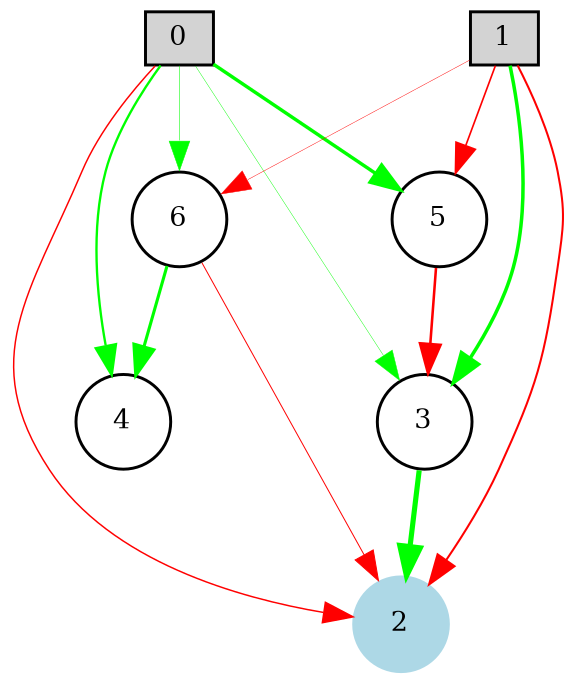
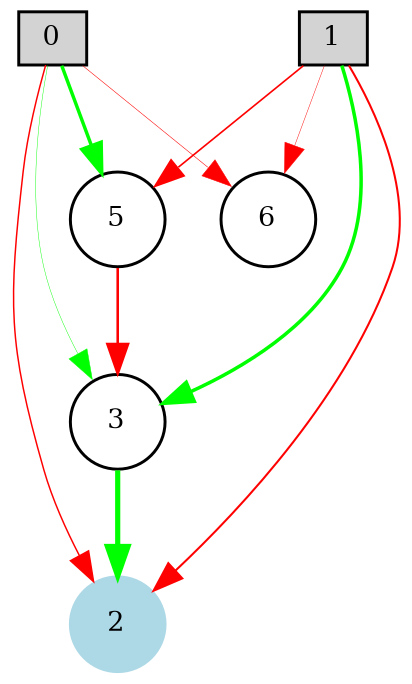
edge "0" -> "6": color green -> red
edge "6" -> "2": removed
node "4": removed
